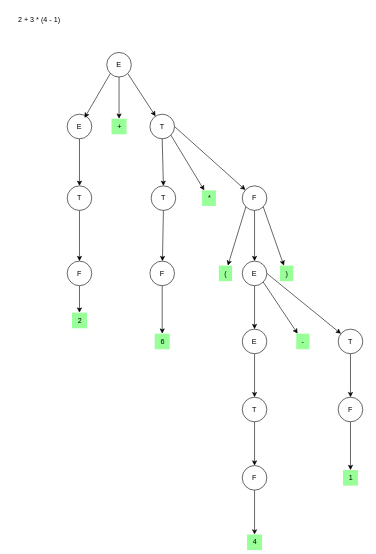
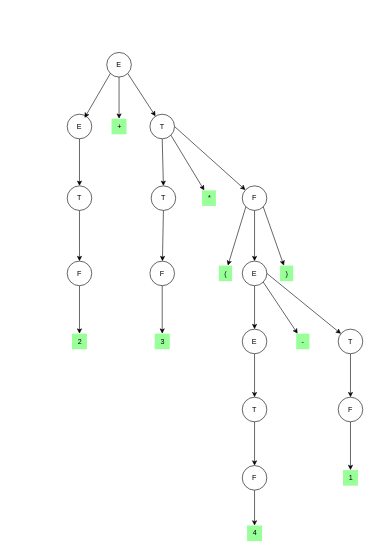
node "2 + 3 * (4 - 1)": removed
node "2": moved (79, 321) -> (79, 342)
node "6": label "6" -> "3"
node "4": moved (254, 543) -> (254, 534)
